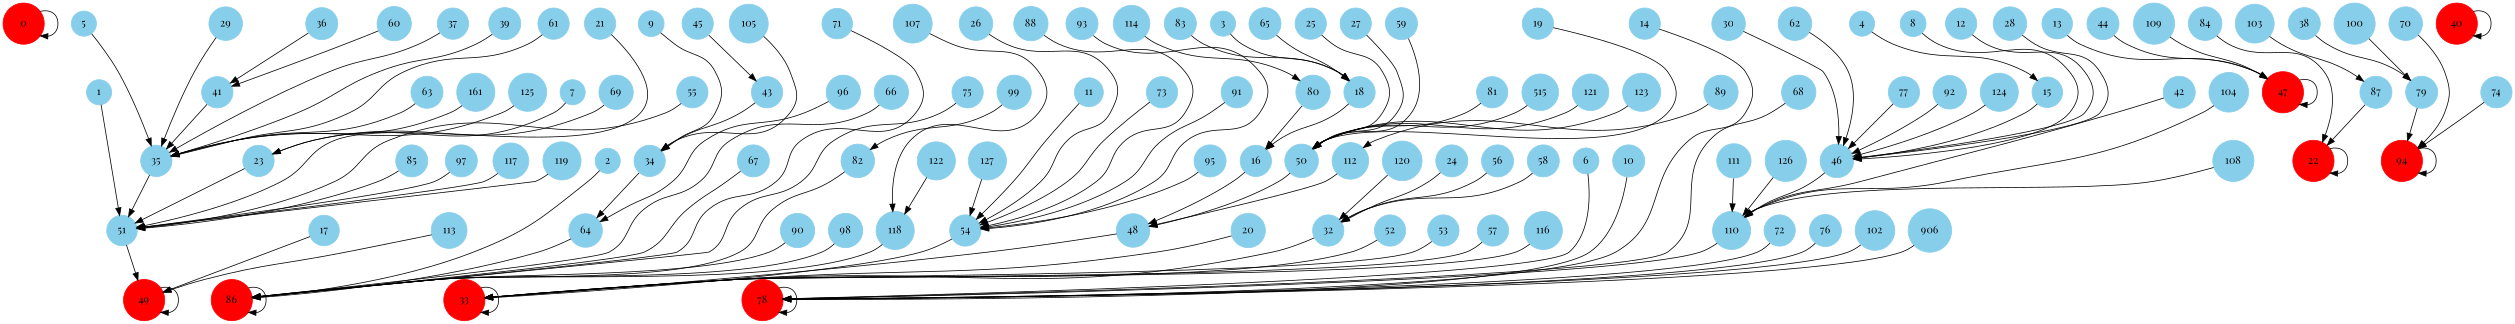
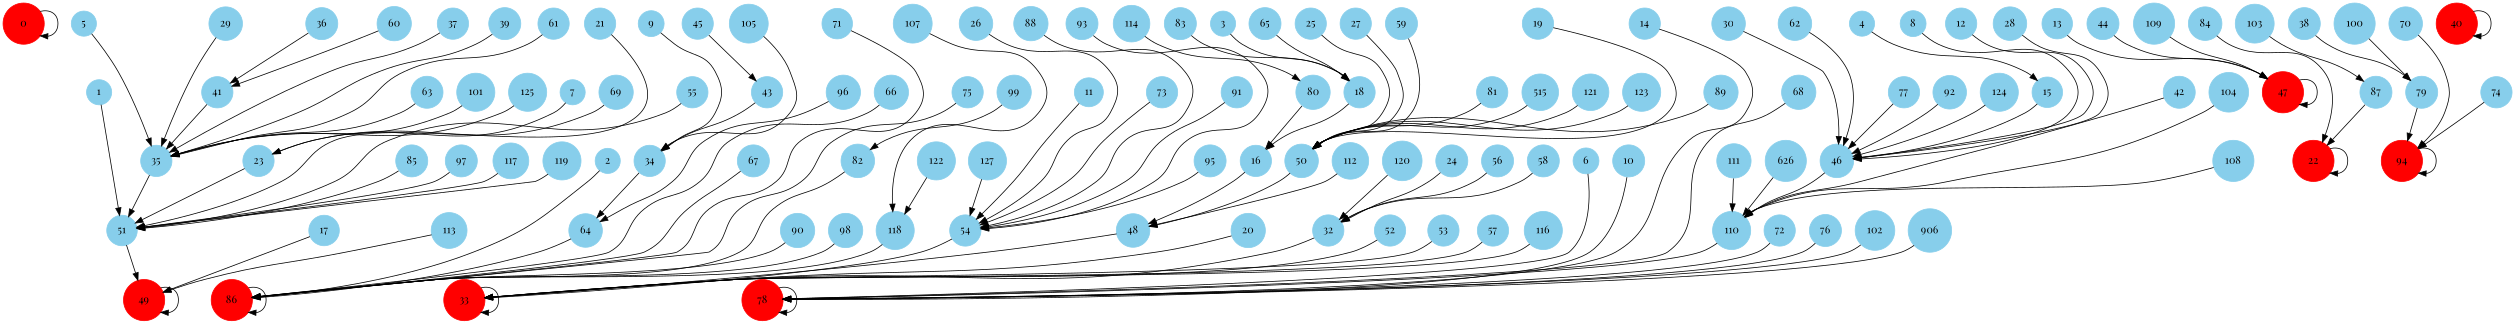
node "161": label "161" -> "101"
edge "89" -> "112": now "89" -> "50"
node "126": label "126" -> "626"
